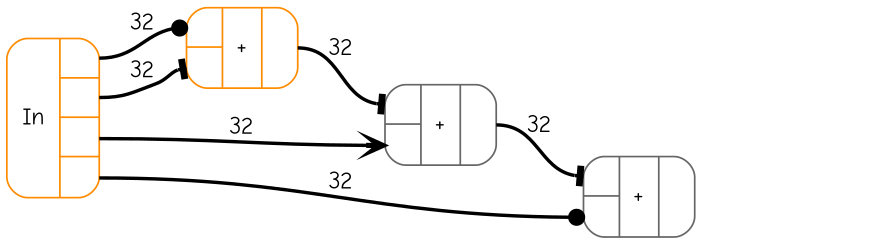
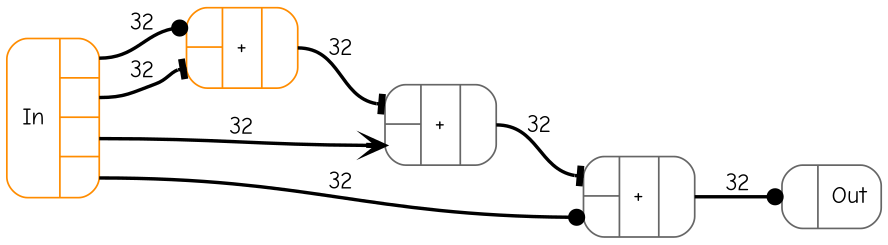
node "Out": added
